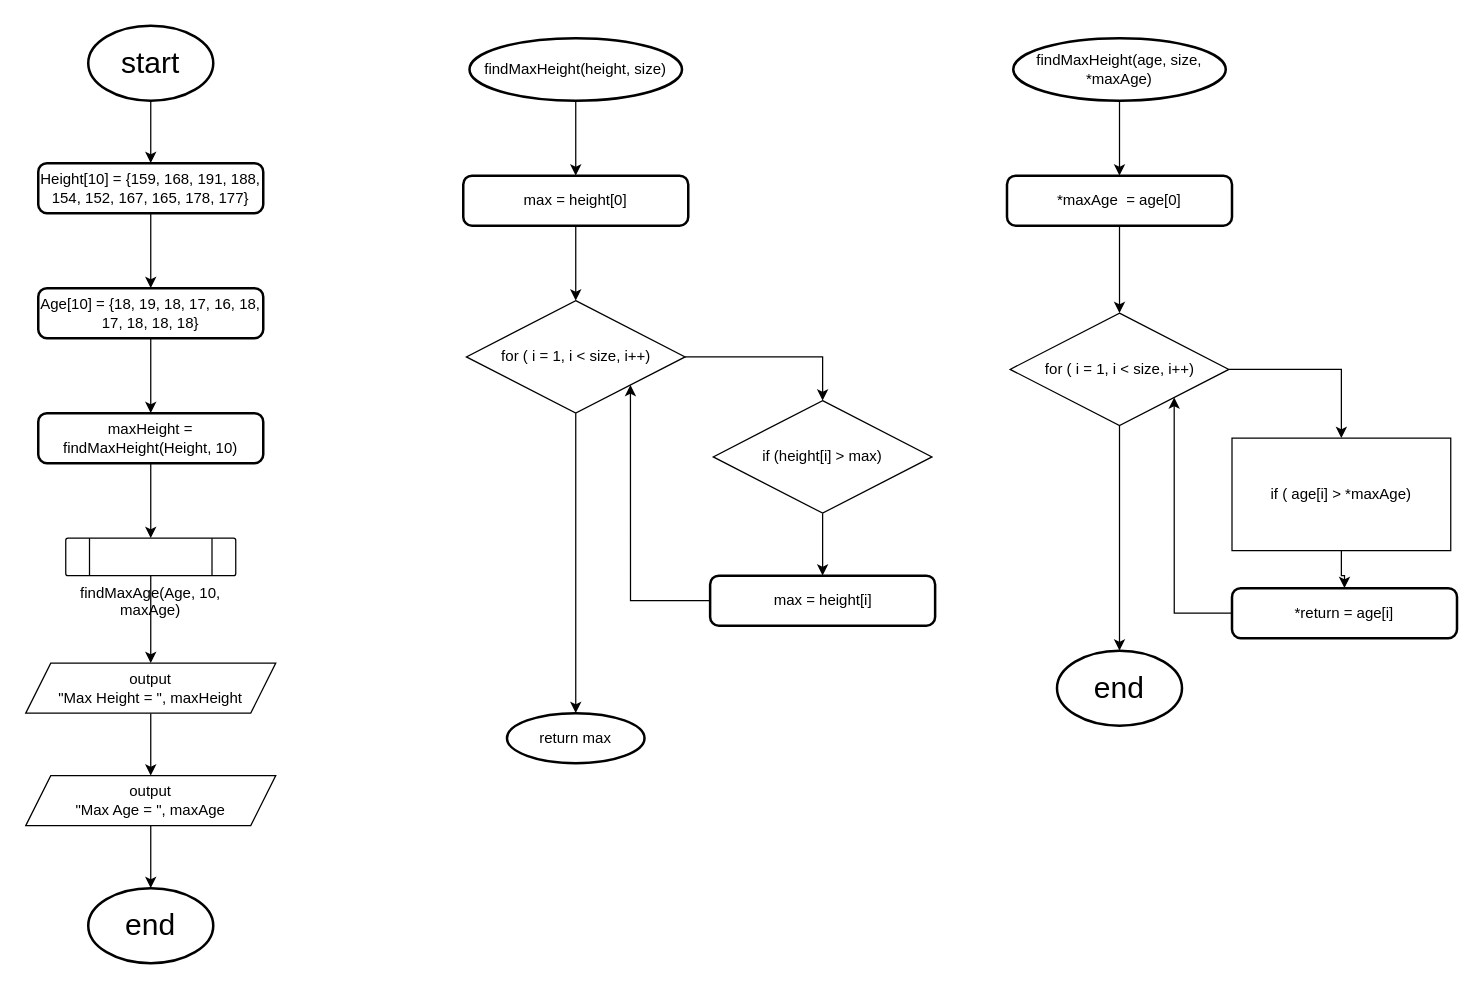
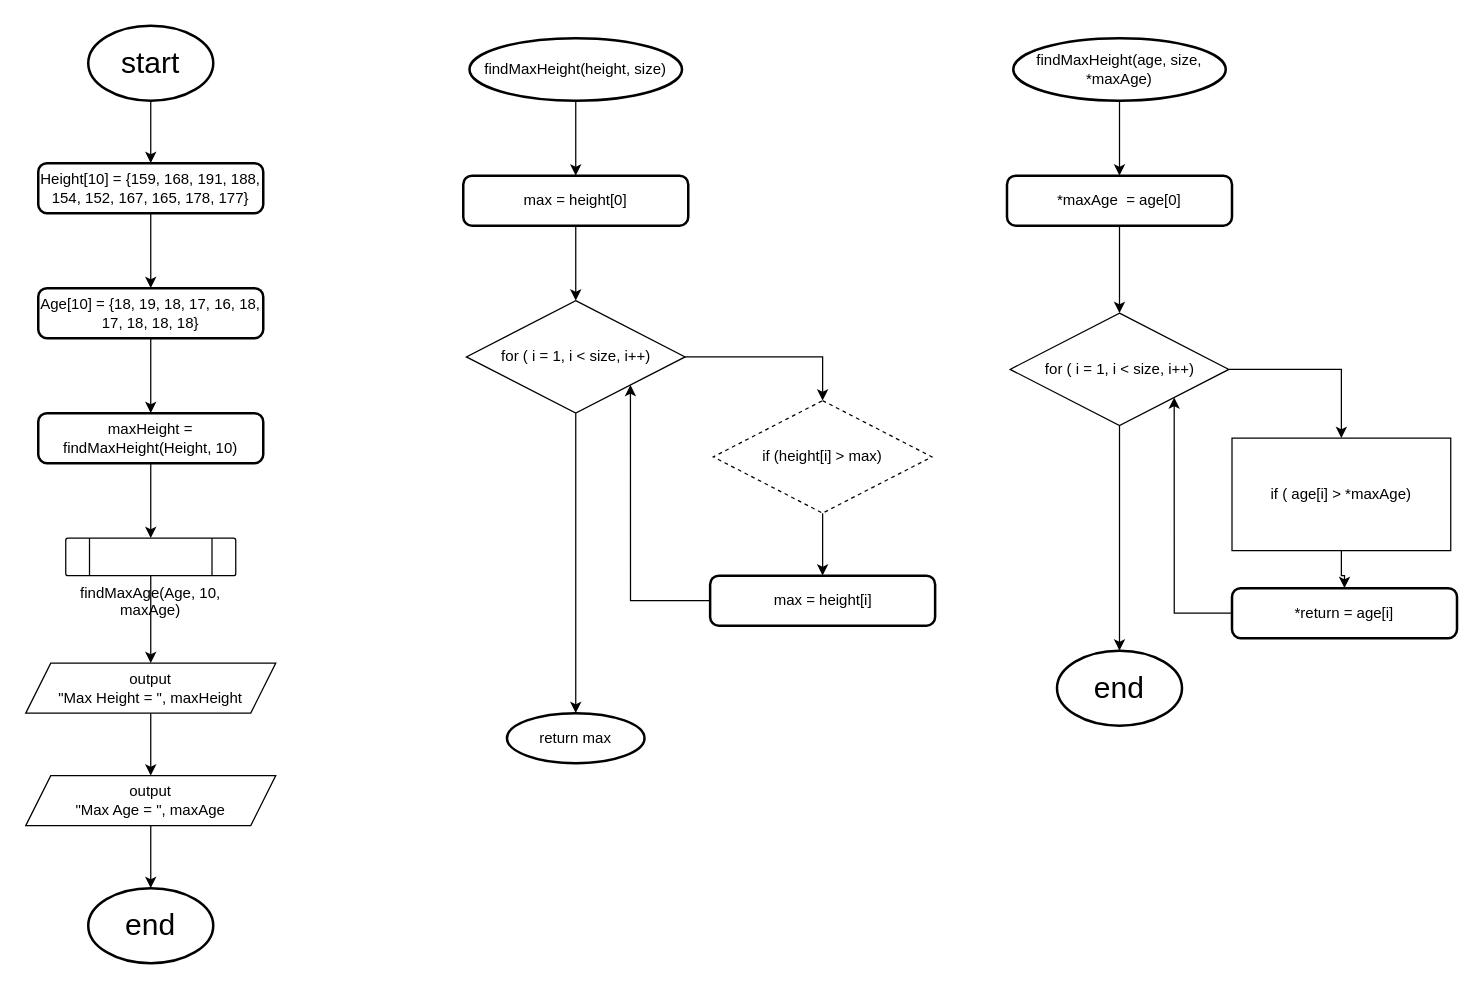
node "if (height[i] > max)": style solid -> dashed
